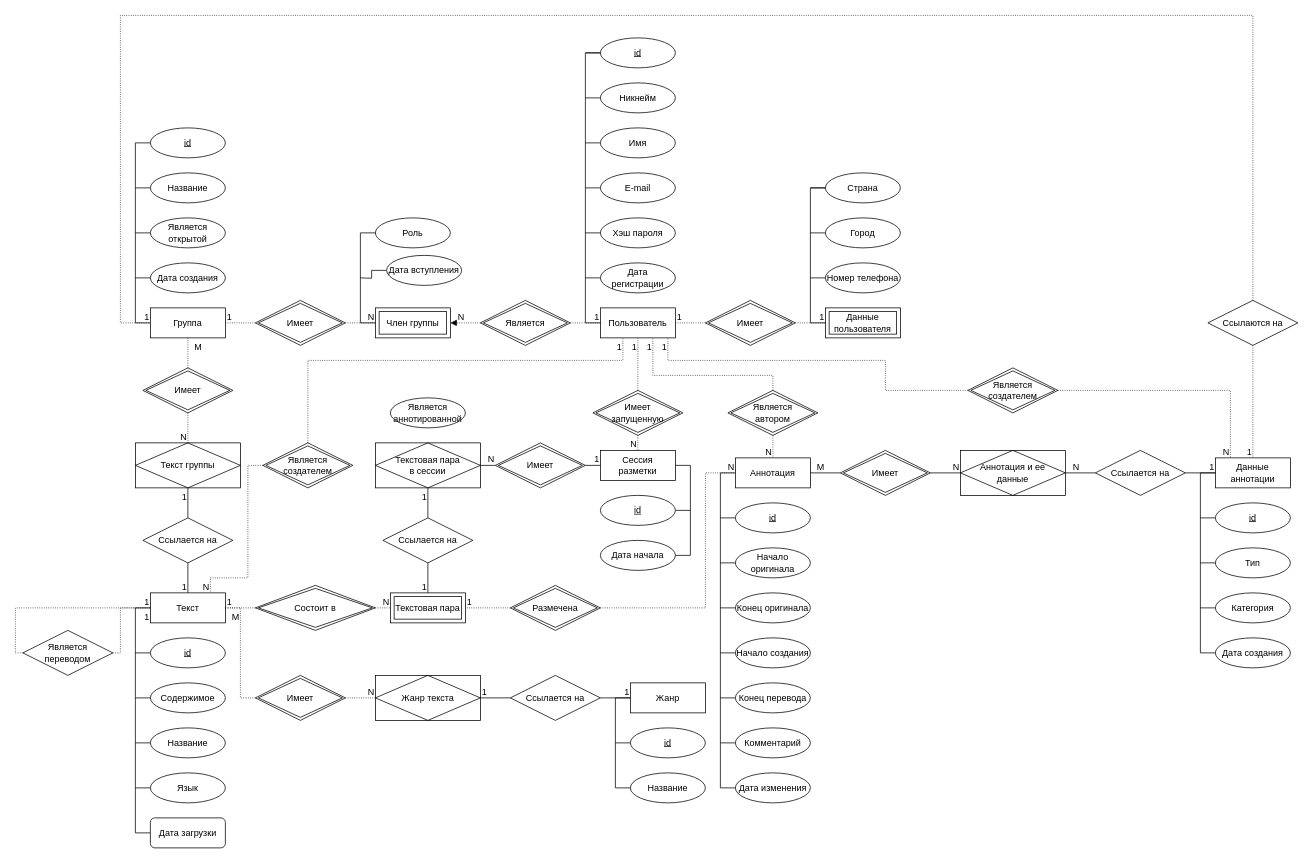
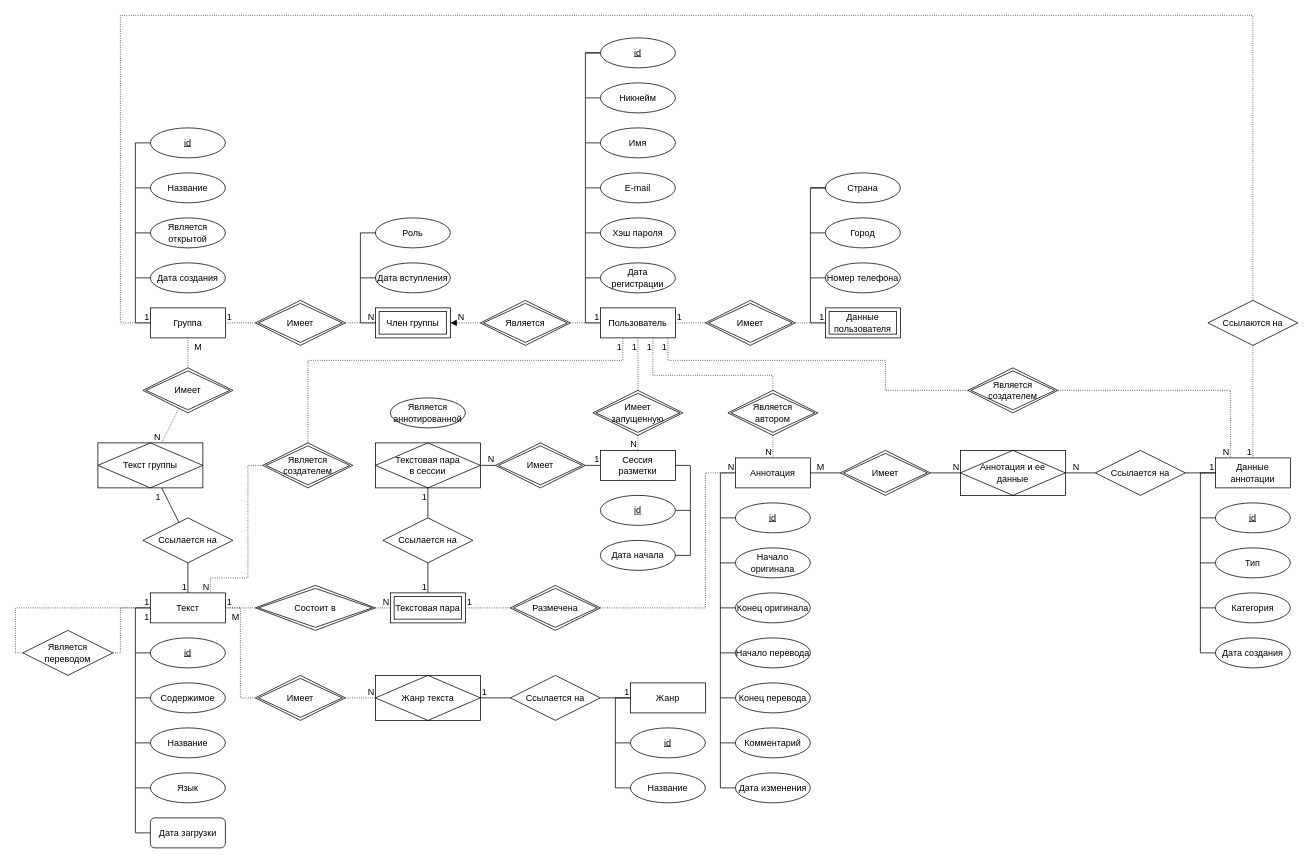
node "Дата вступления": moved (424, 270) -> (413, 278)
node "Текст группы": moved (188, 465) -> (150, 465)
node "Начало создания": label "Начало создания" -> "Начало перевода"
